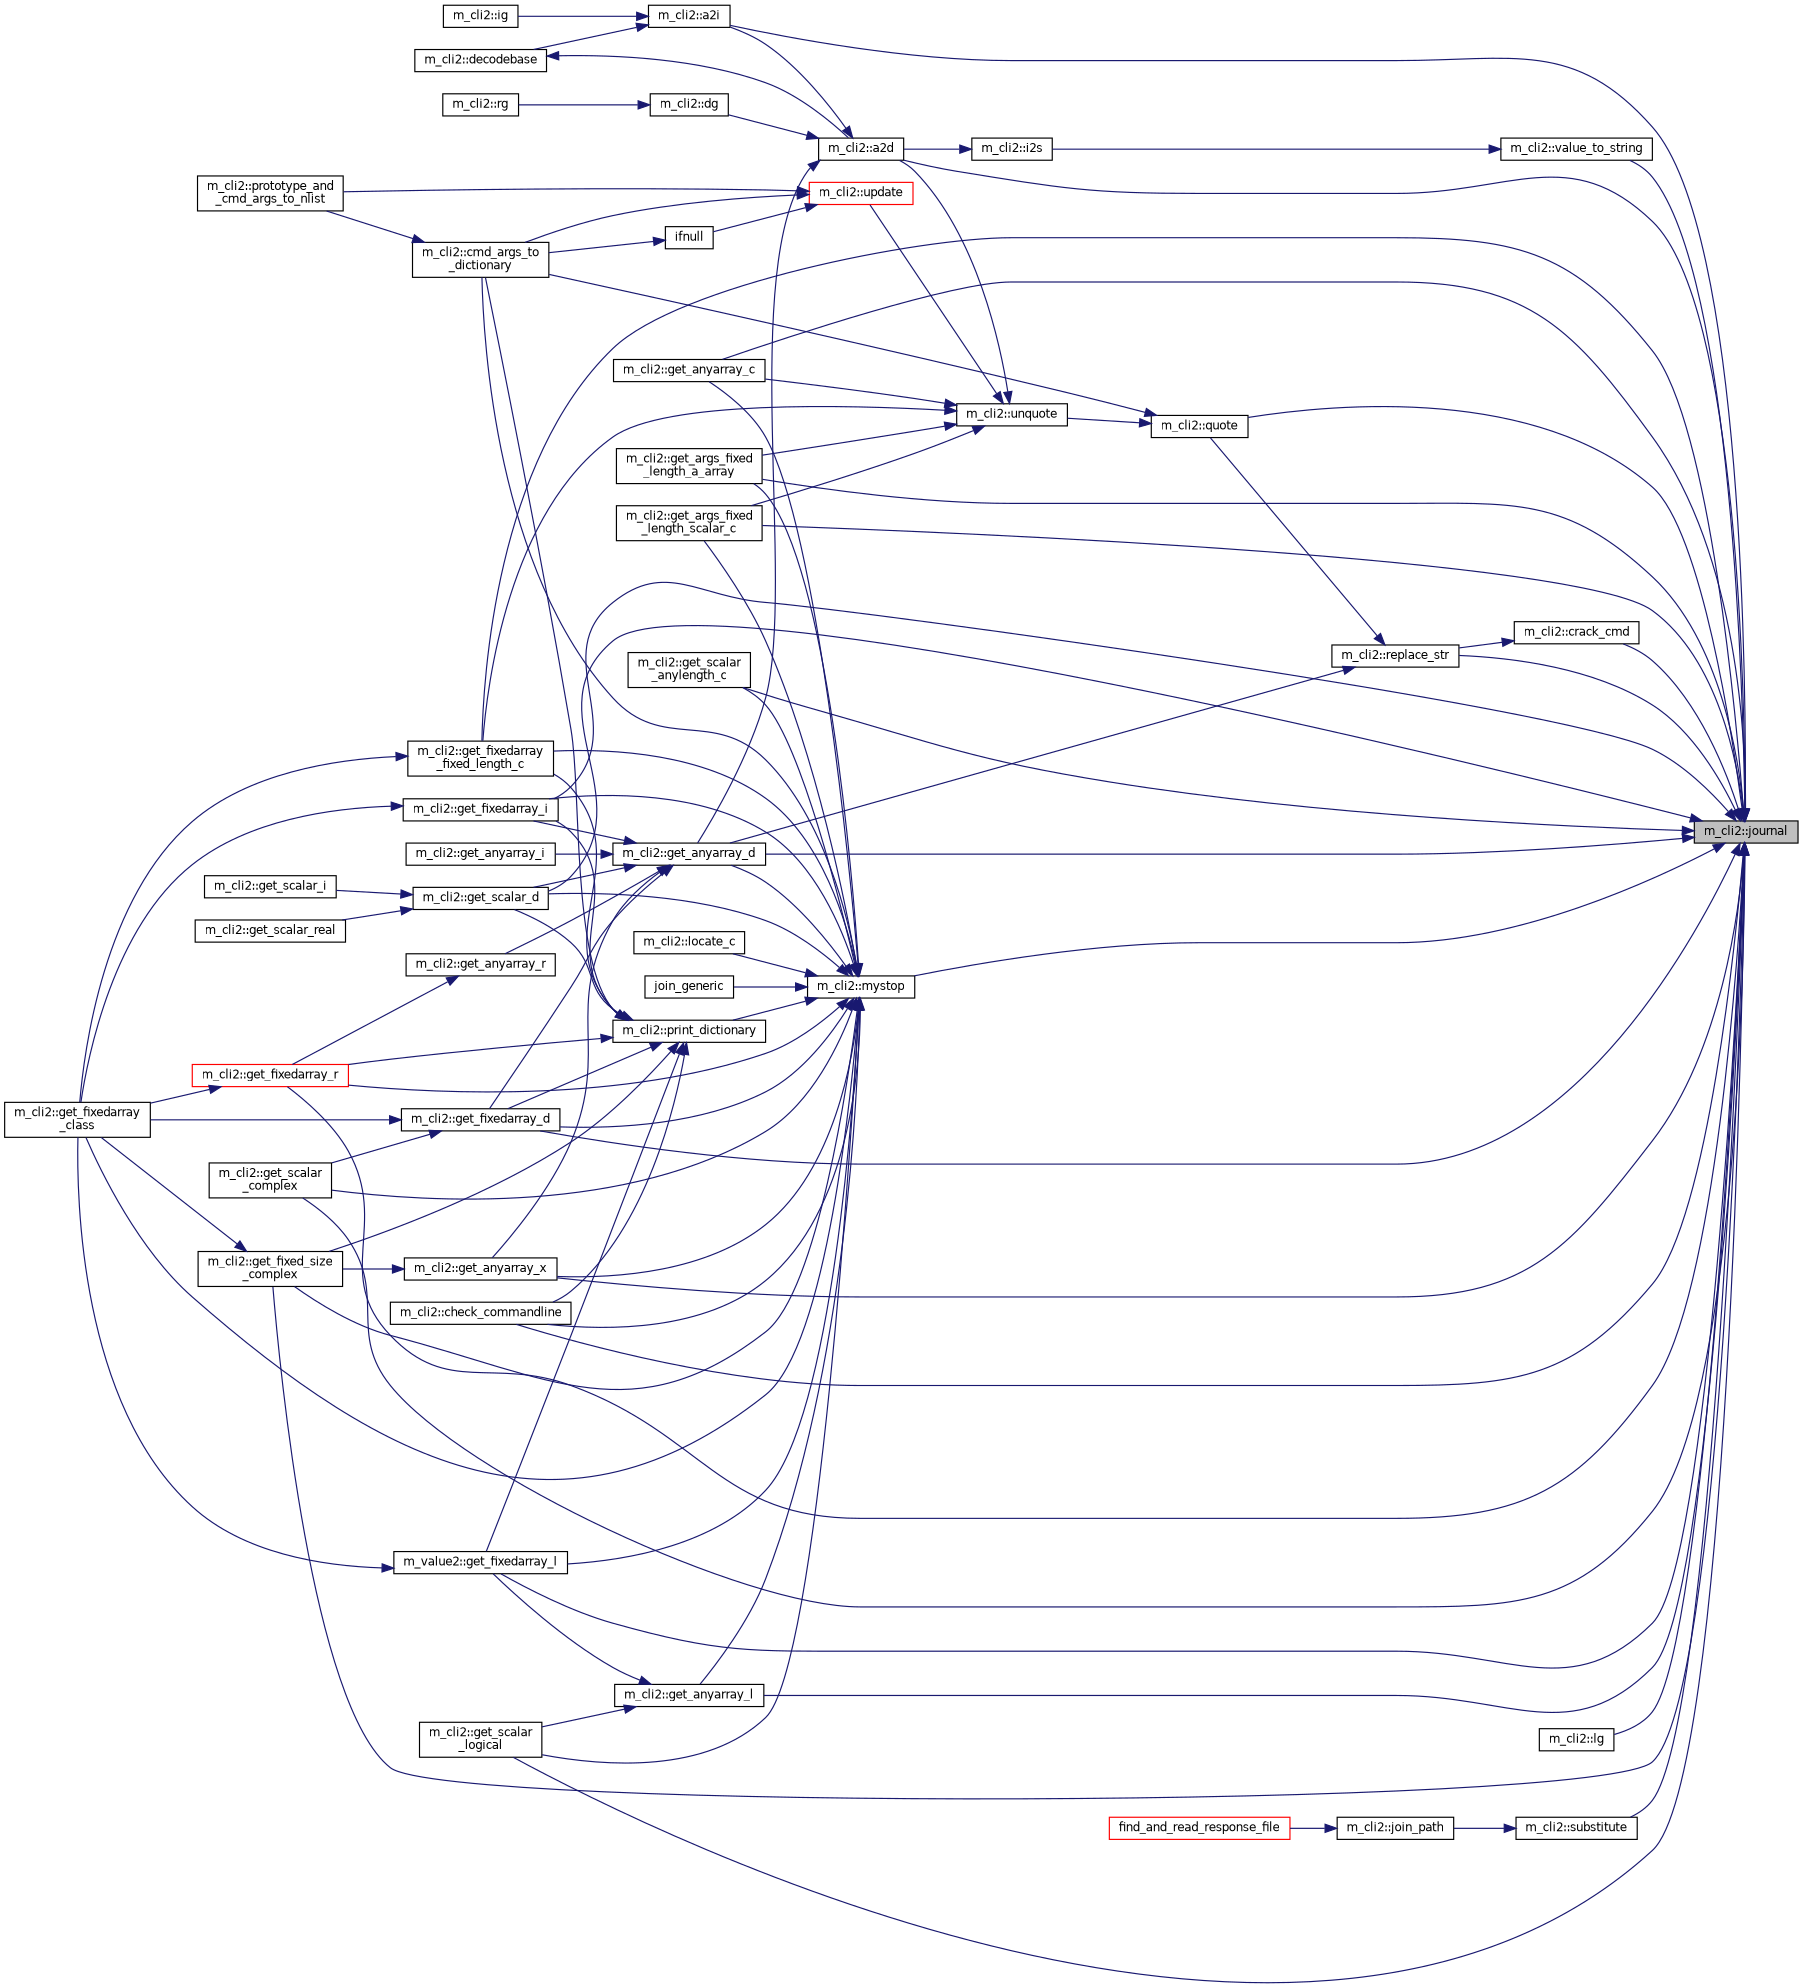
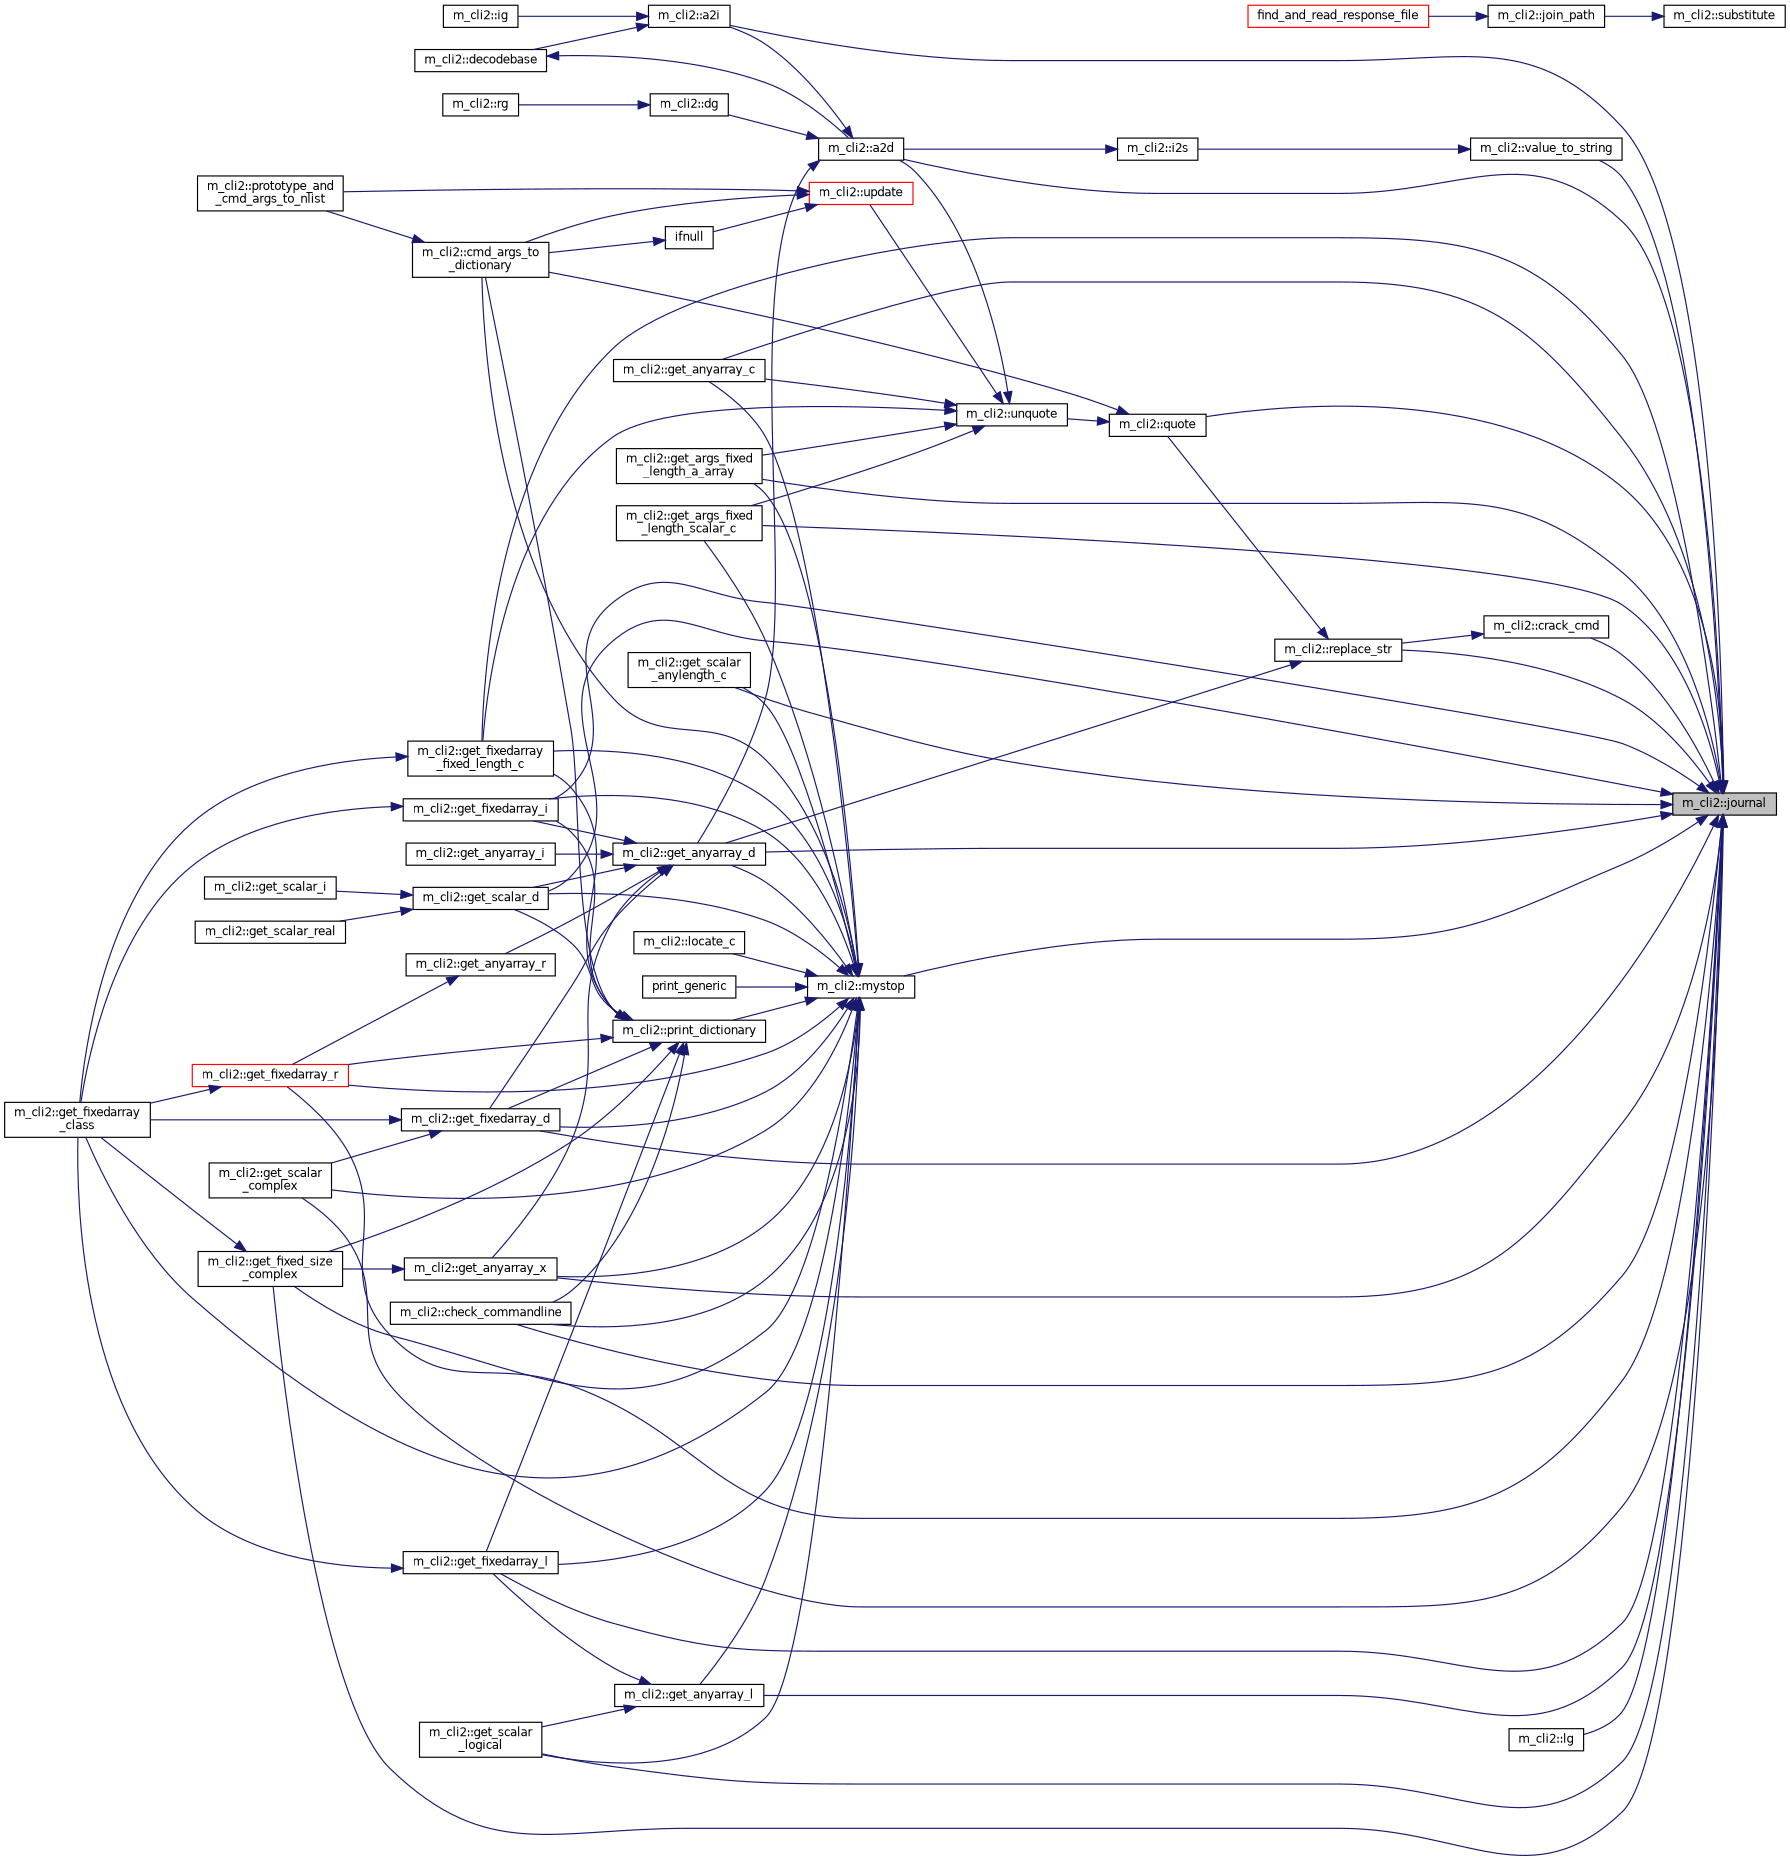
node "join_generic": label "join_generic" -> "print_generic"
edge "m_cli2::substitute" -> "m_cli2::journal": removed
node "m_value2::get_fixedarray_l": label "m_value2::get_fixedarray_l" -> "m_cli2::get_fixedarray_l"
